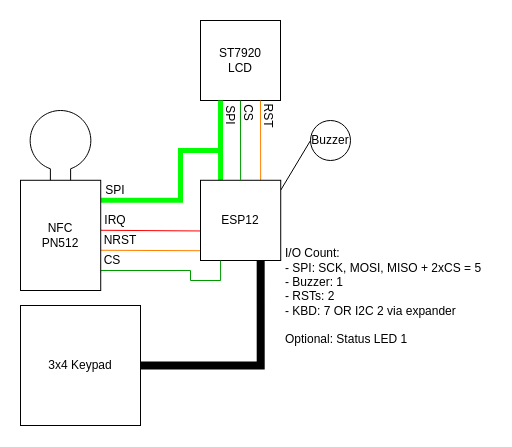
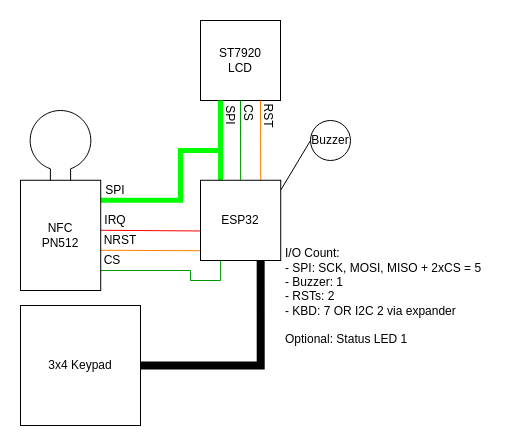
node "ESP12": label "ESP12" -> "ESP32"
